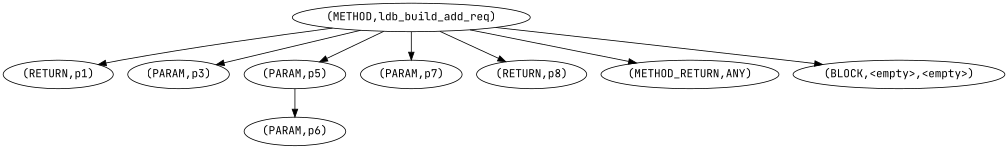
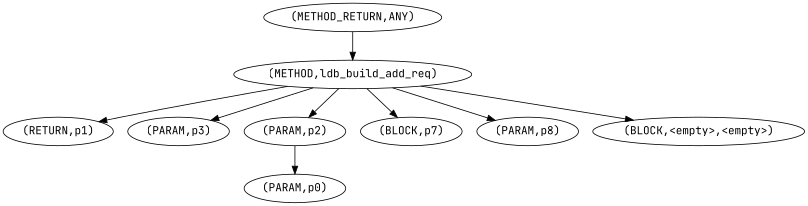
edge "(METHOD,ldb_build_add_req)" -> "(METHOD_RETURN,ANY)": reversed
node "(PARAM,p5)": label "(PARAM,p5)" -> "(PARAM,p2)"
node "(PARAM,p7)": label "(PARAM,p7)" -> "(BLOCK,p7)"
node "(RETURN,p8)": label "(RETURN,p8)" -> "(PARAM,p8)"
node "(PARAM,p6)": label "(PARAM,p6)" -> "(PARAM,p0)"
